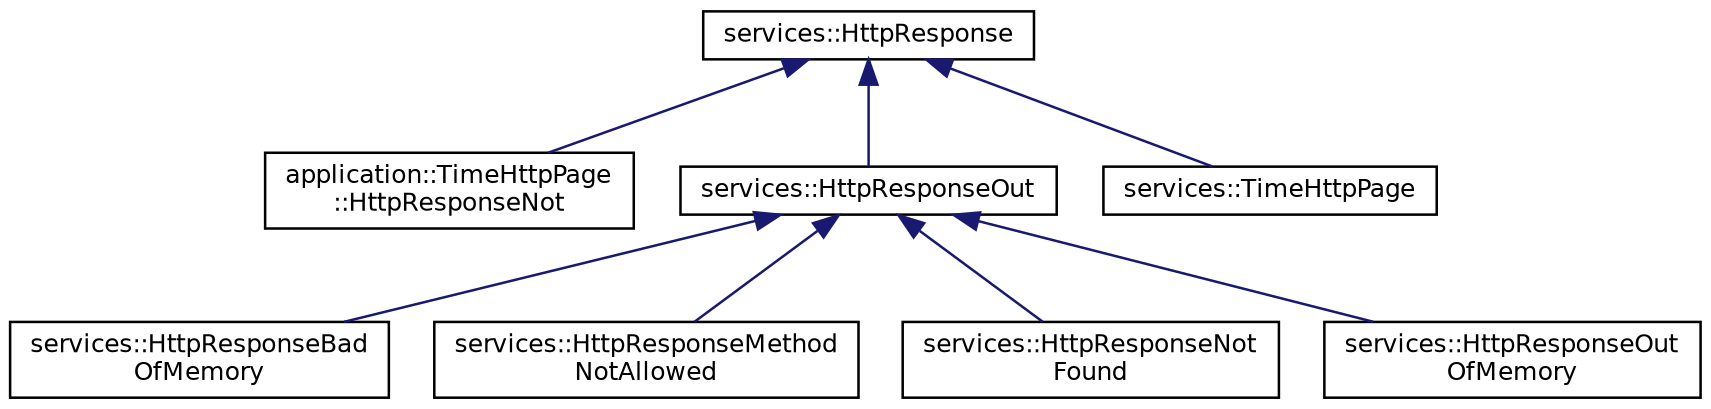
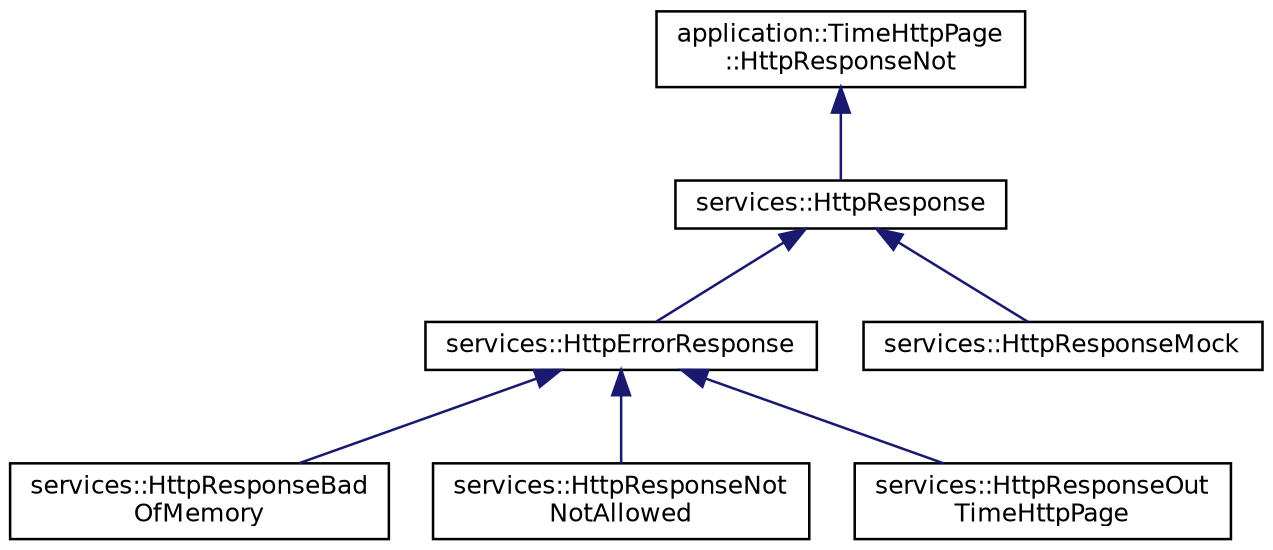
edge "application::TimeHttpPage ::HttpResponseNot" -> "services::HttpResponse": reversed
node "services::HttpResponseOut": label "services::HttpResponseOut" -> "services::HttpErrorResponse"
node "services::TimeHttpPage": label "services::TimeHttpPage" -> "services::HttpResponseMock"
node "services::HttpResponseMethod NotAllowed": label "services::HttpResponseMethod NotAllowed" -> "services::HttpResponseNot NotAllowed"
node "services::HttpResponseNot Found": removed
node "services::HttpResponseOut OfMemory": label "services::HttpResponseOut OfMemory" -> "services::HttpResponseOut TimeHttpPage"
